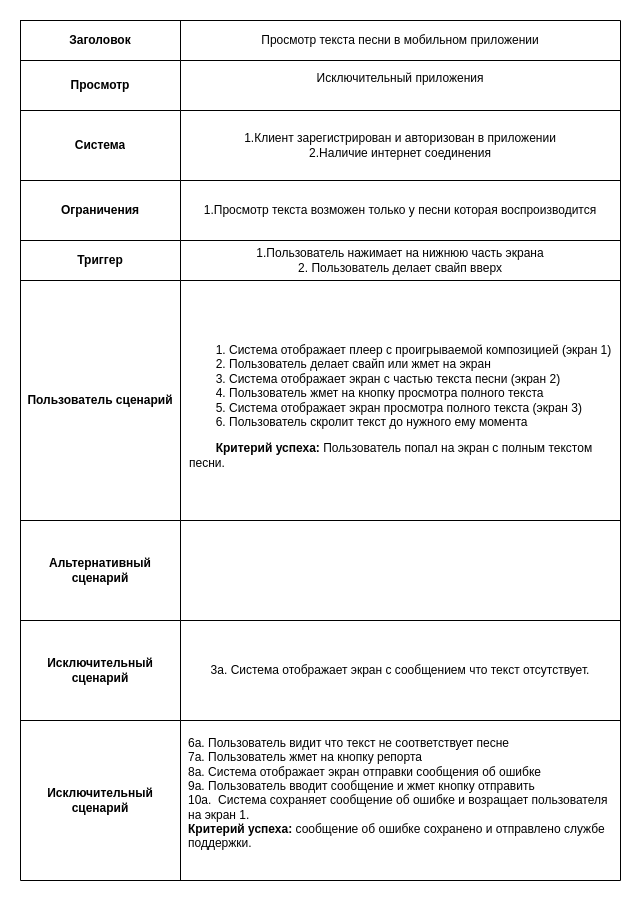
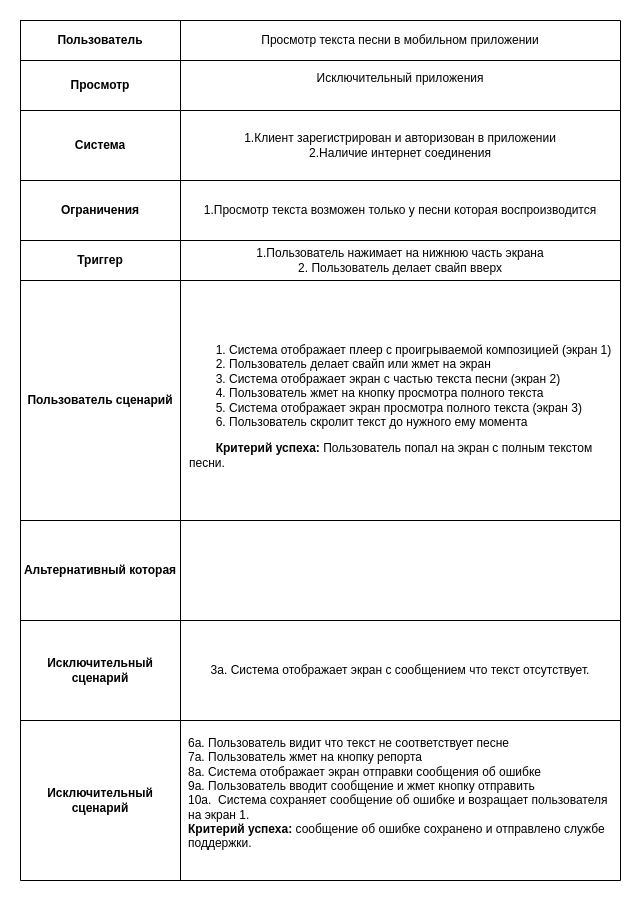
node "Заголовок": label "Заголовок" -> "Пользователь"
node "Альтернативный сценарий": label "Альтернативный сценарий" -> "Альтернативный которая"
